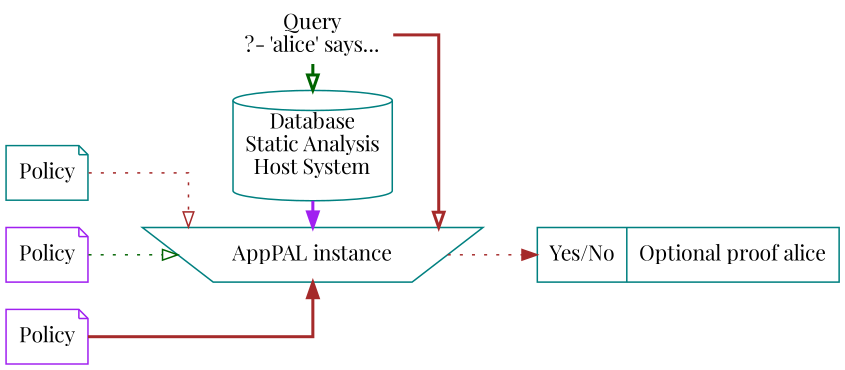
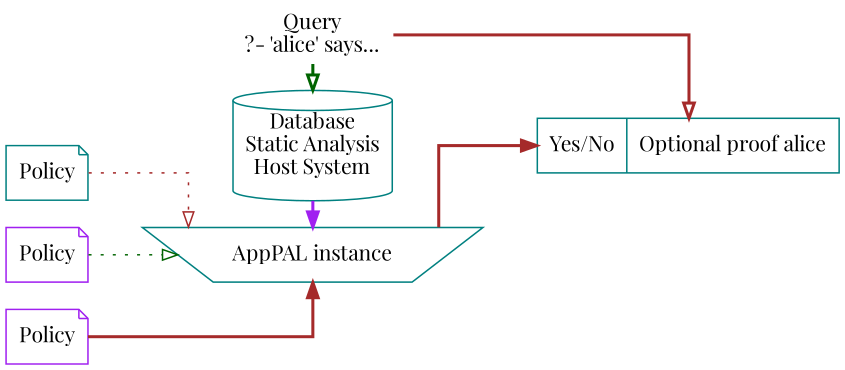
edge "Query ?- 'alice' says..." -> "AppPAL instance": now "Query ?- 'alice' says..." -> "Yes/No"
edge "AppPAL instance" -> "Yes/No": style dotted -> bold
